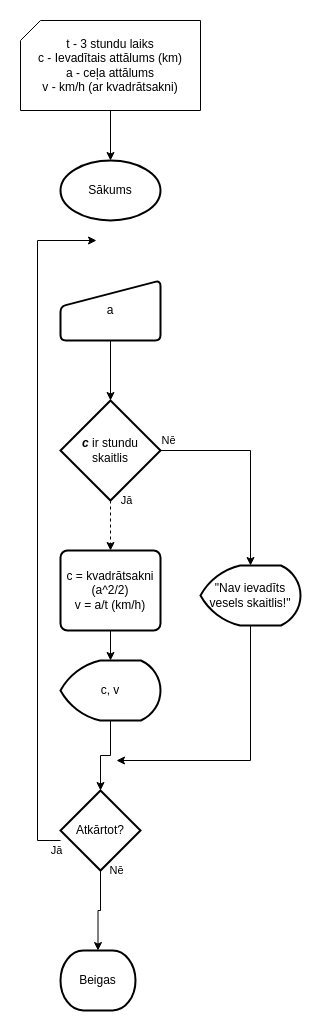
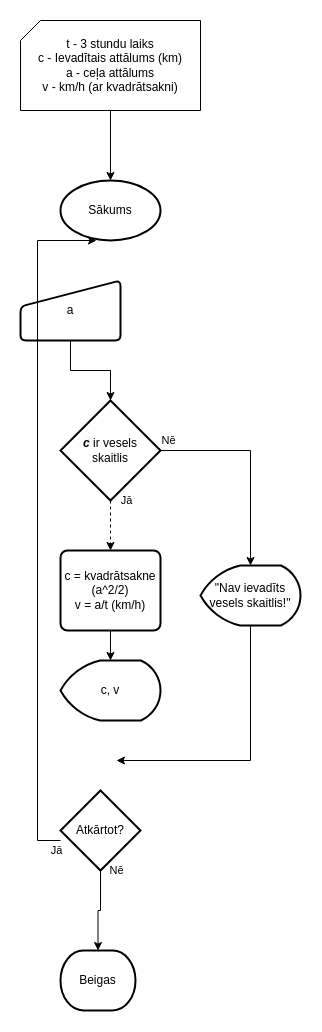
node "Sākums": moved (111, 191) -> (111, 211)
node "a": moved (111, 311) -> (71, 311)
node "c ir stundu skaitlis": label "c ir stundu skaitlis" -> "c ir vesels skaitlis"
node "c = kvadrātsakni (a^2/2) v = a/t (km/h)": label "c = kvadrātsakni (a^2/2) v = a/t (km/h)" -> "c = kvadrātsakne (a^2/2) v = a/t (km/h)"
edge "c, v" -> "Atkārtot?": removed
